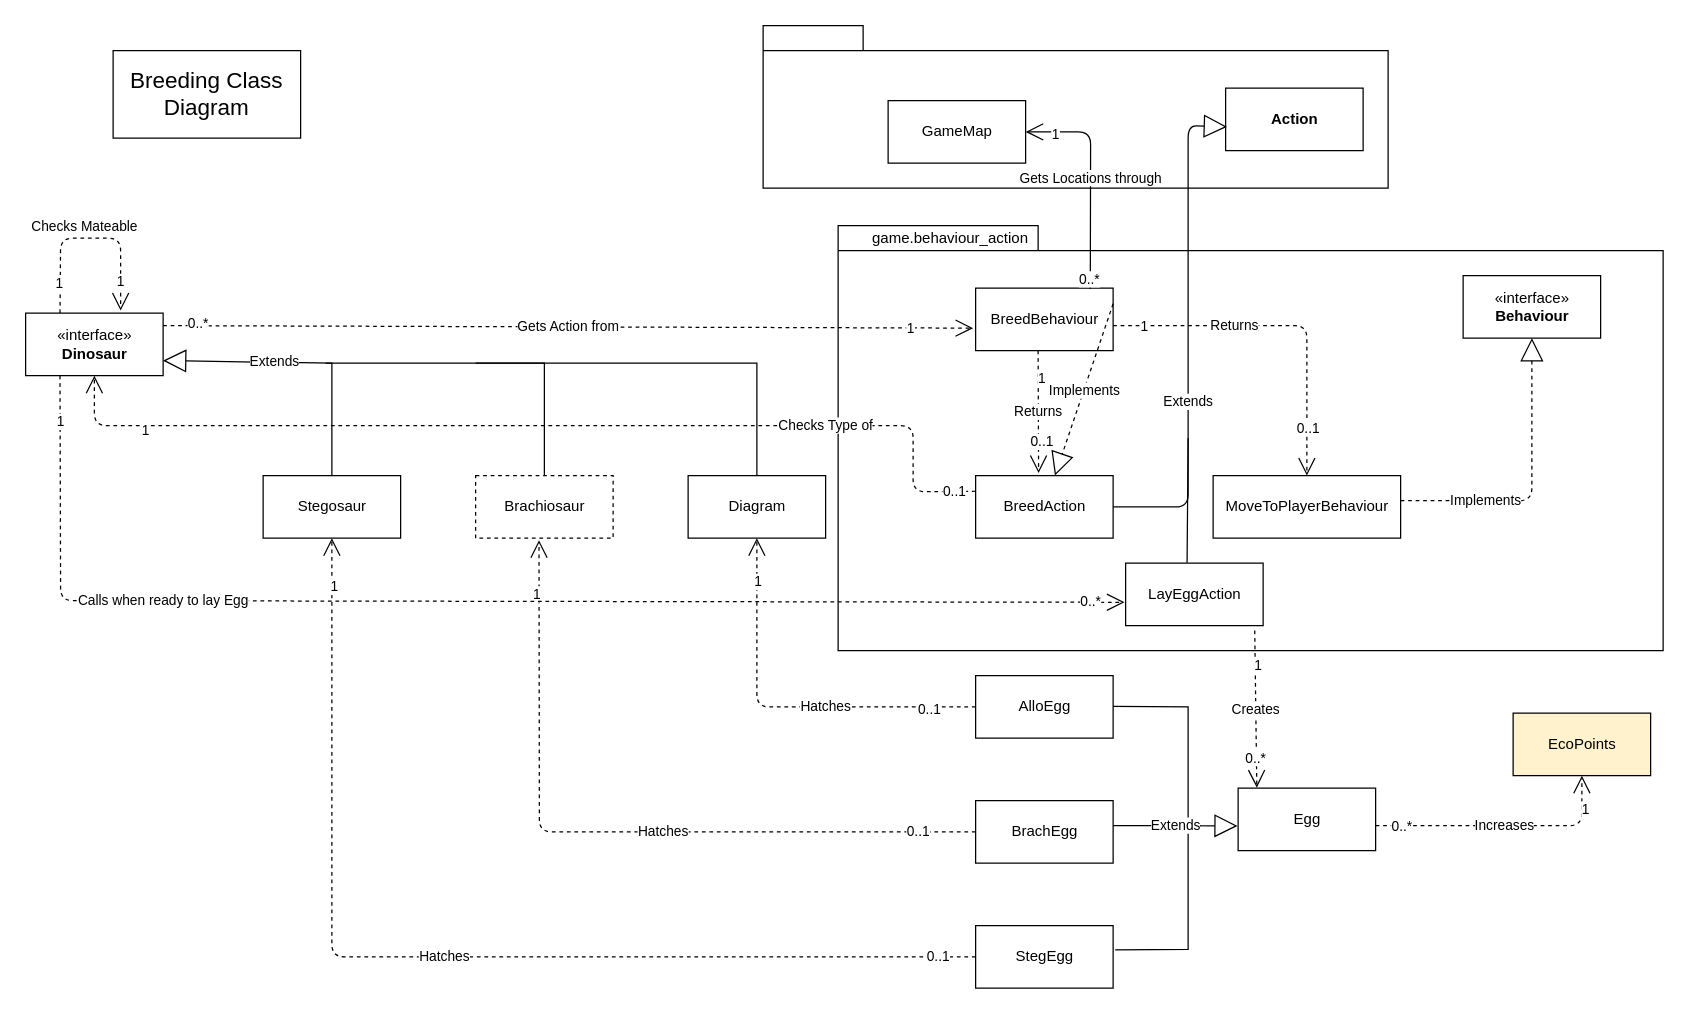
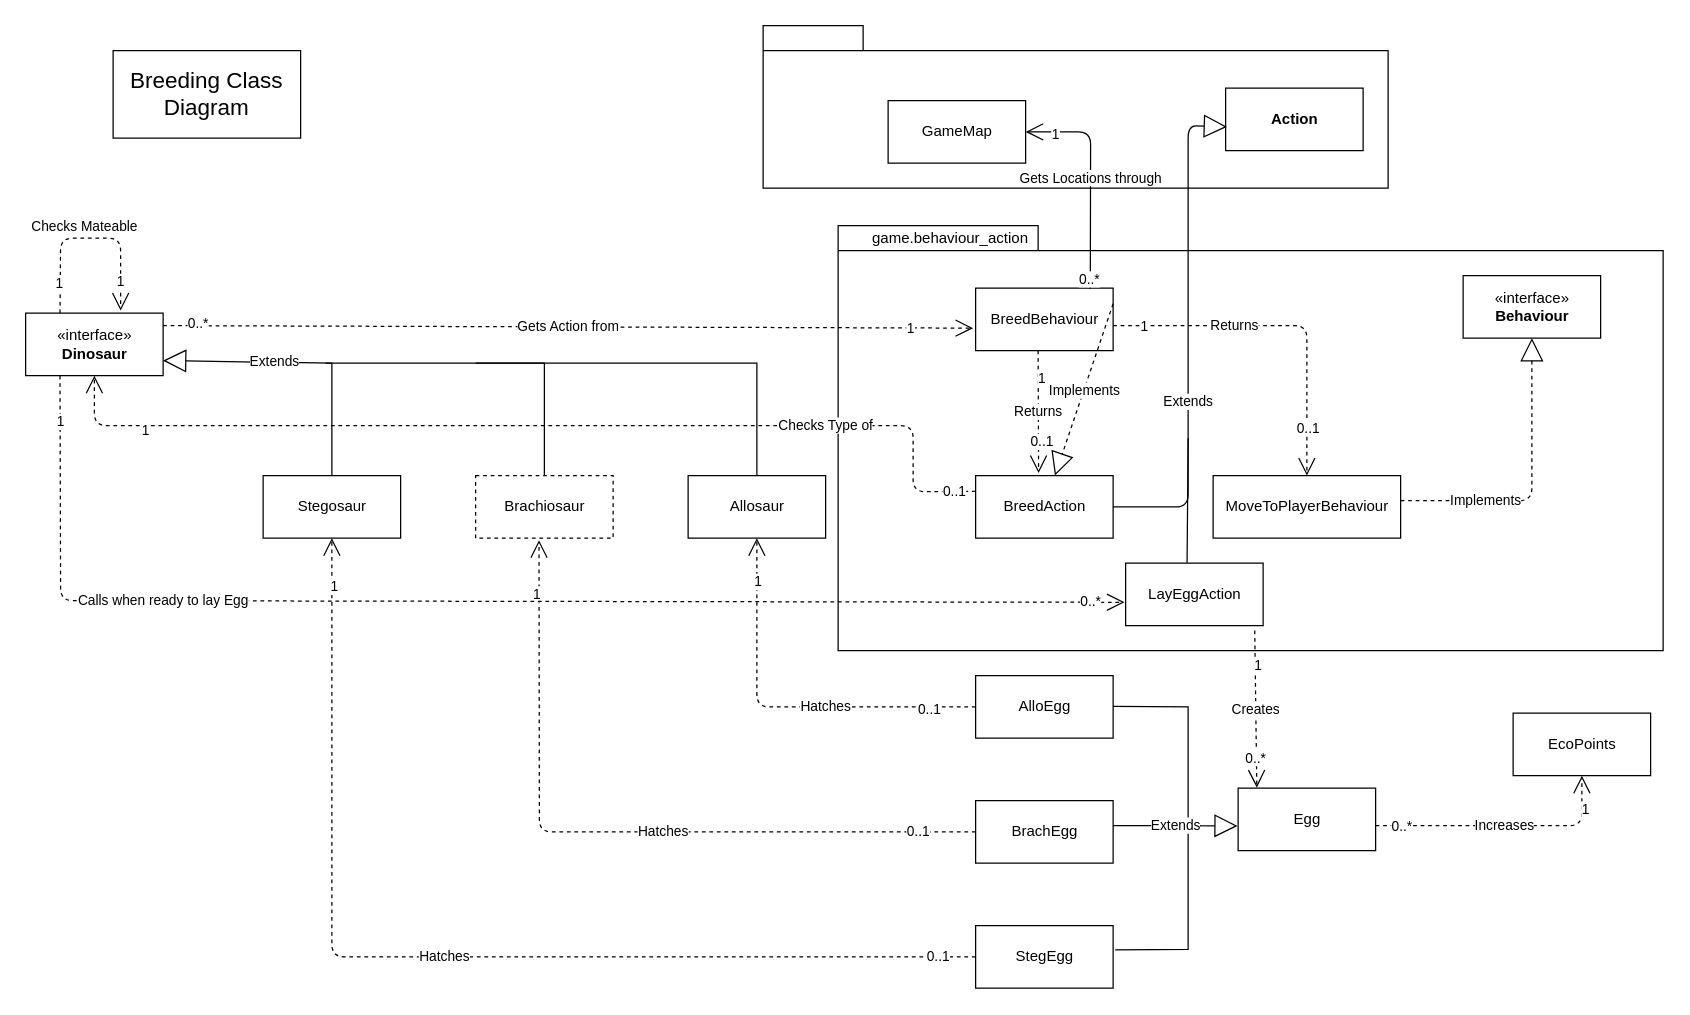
node "Diagram": label "Diagram" -> "Allosaur"
node "EcoPoints": fillcolor #fff2cc -> #ffffff
